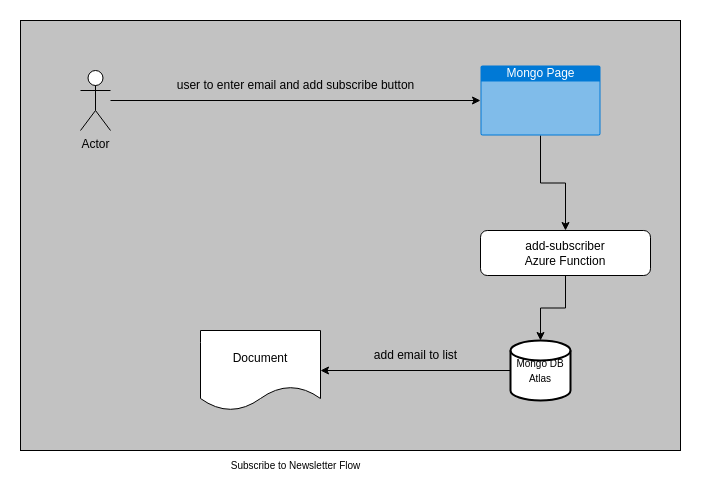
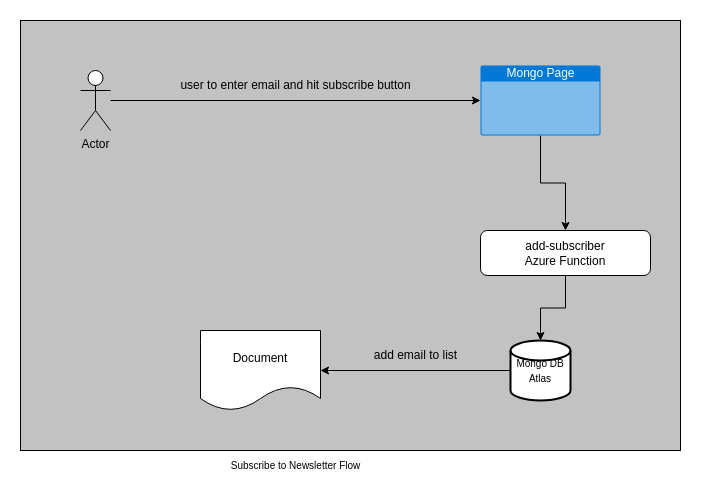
node "user to enter email and add subscribe button": label "user to enter email and add subscribe button" -> "user to enter email and hit subscribe button"
